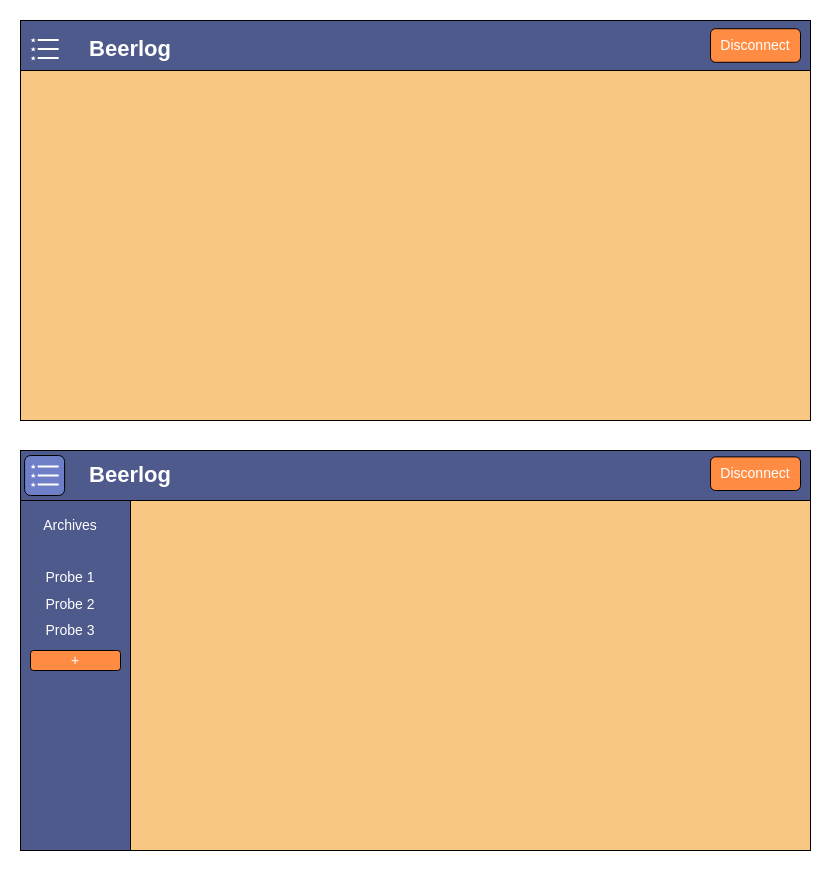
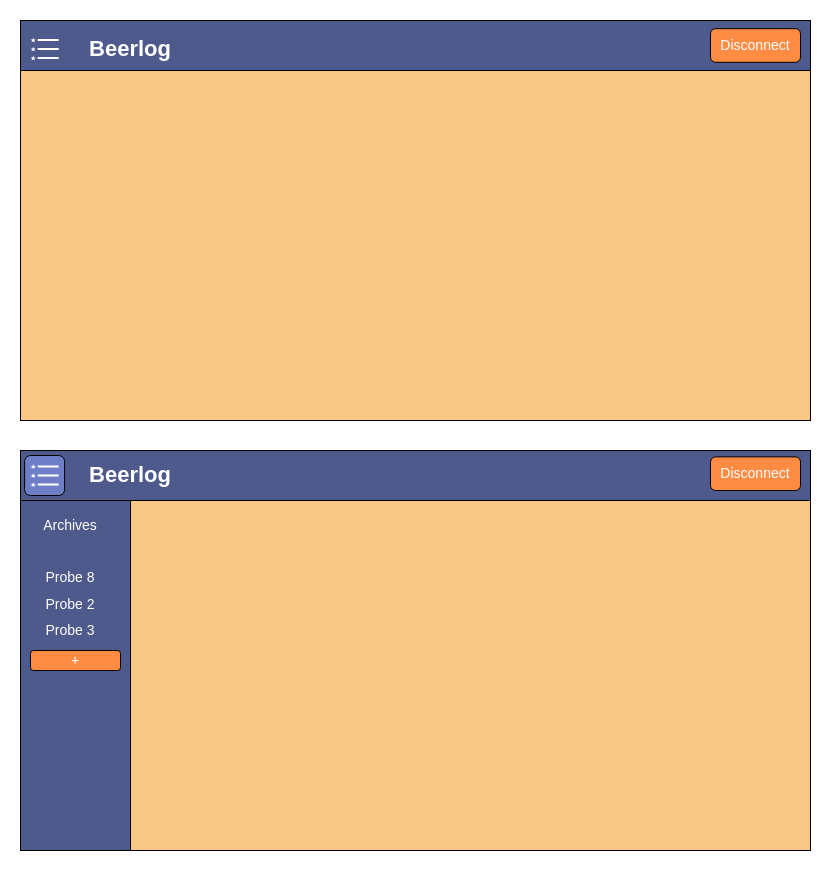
node "Archives Probe 1 Probe 2 Probe 3": label "Archives Probe 1 Probe 2 Probe 3" -> "Archives Probe 8 Probe 2 Probe 3"
